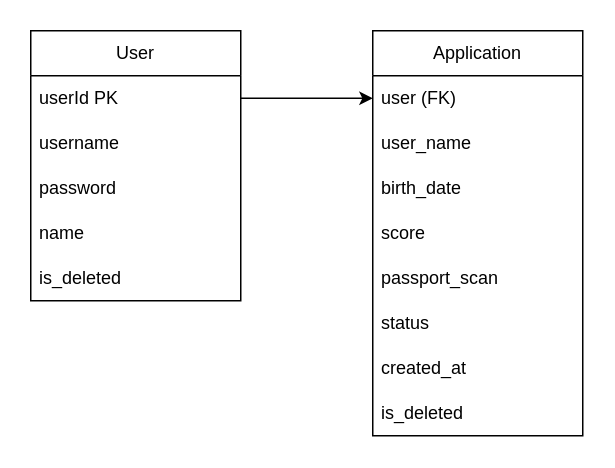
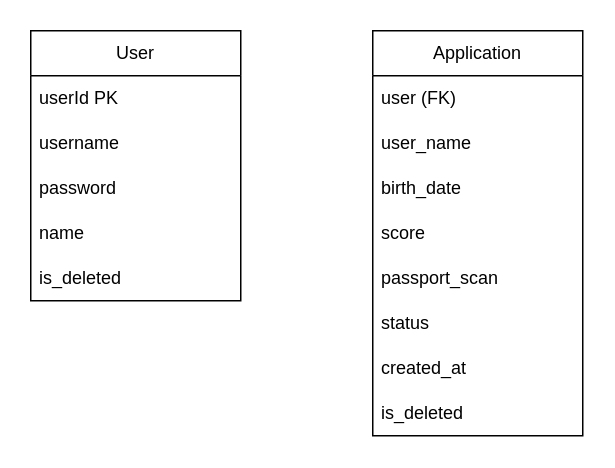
edge "userId PK" -> "user (FK)": removed
